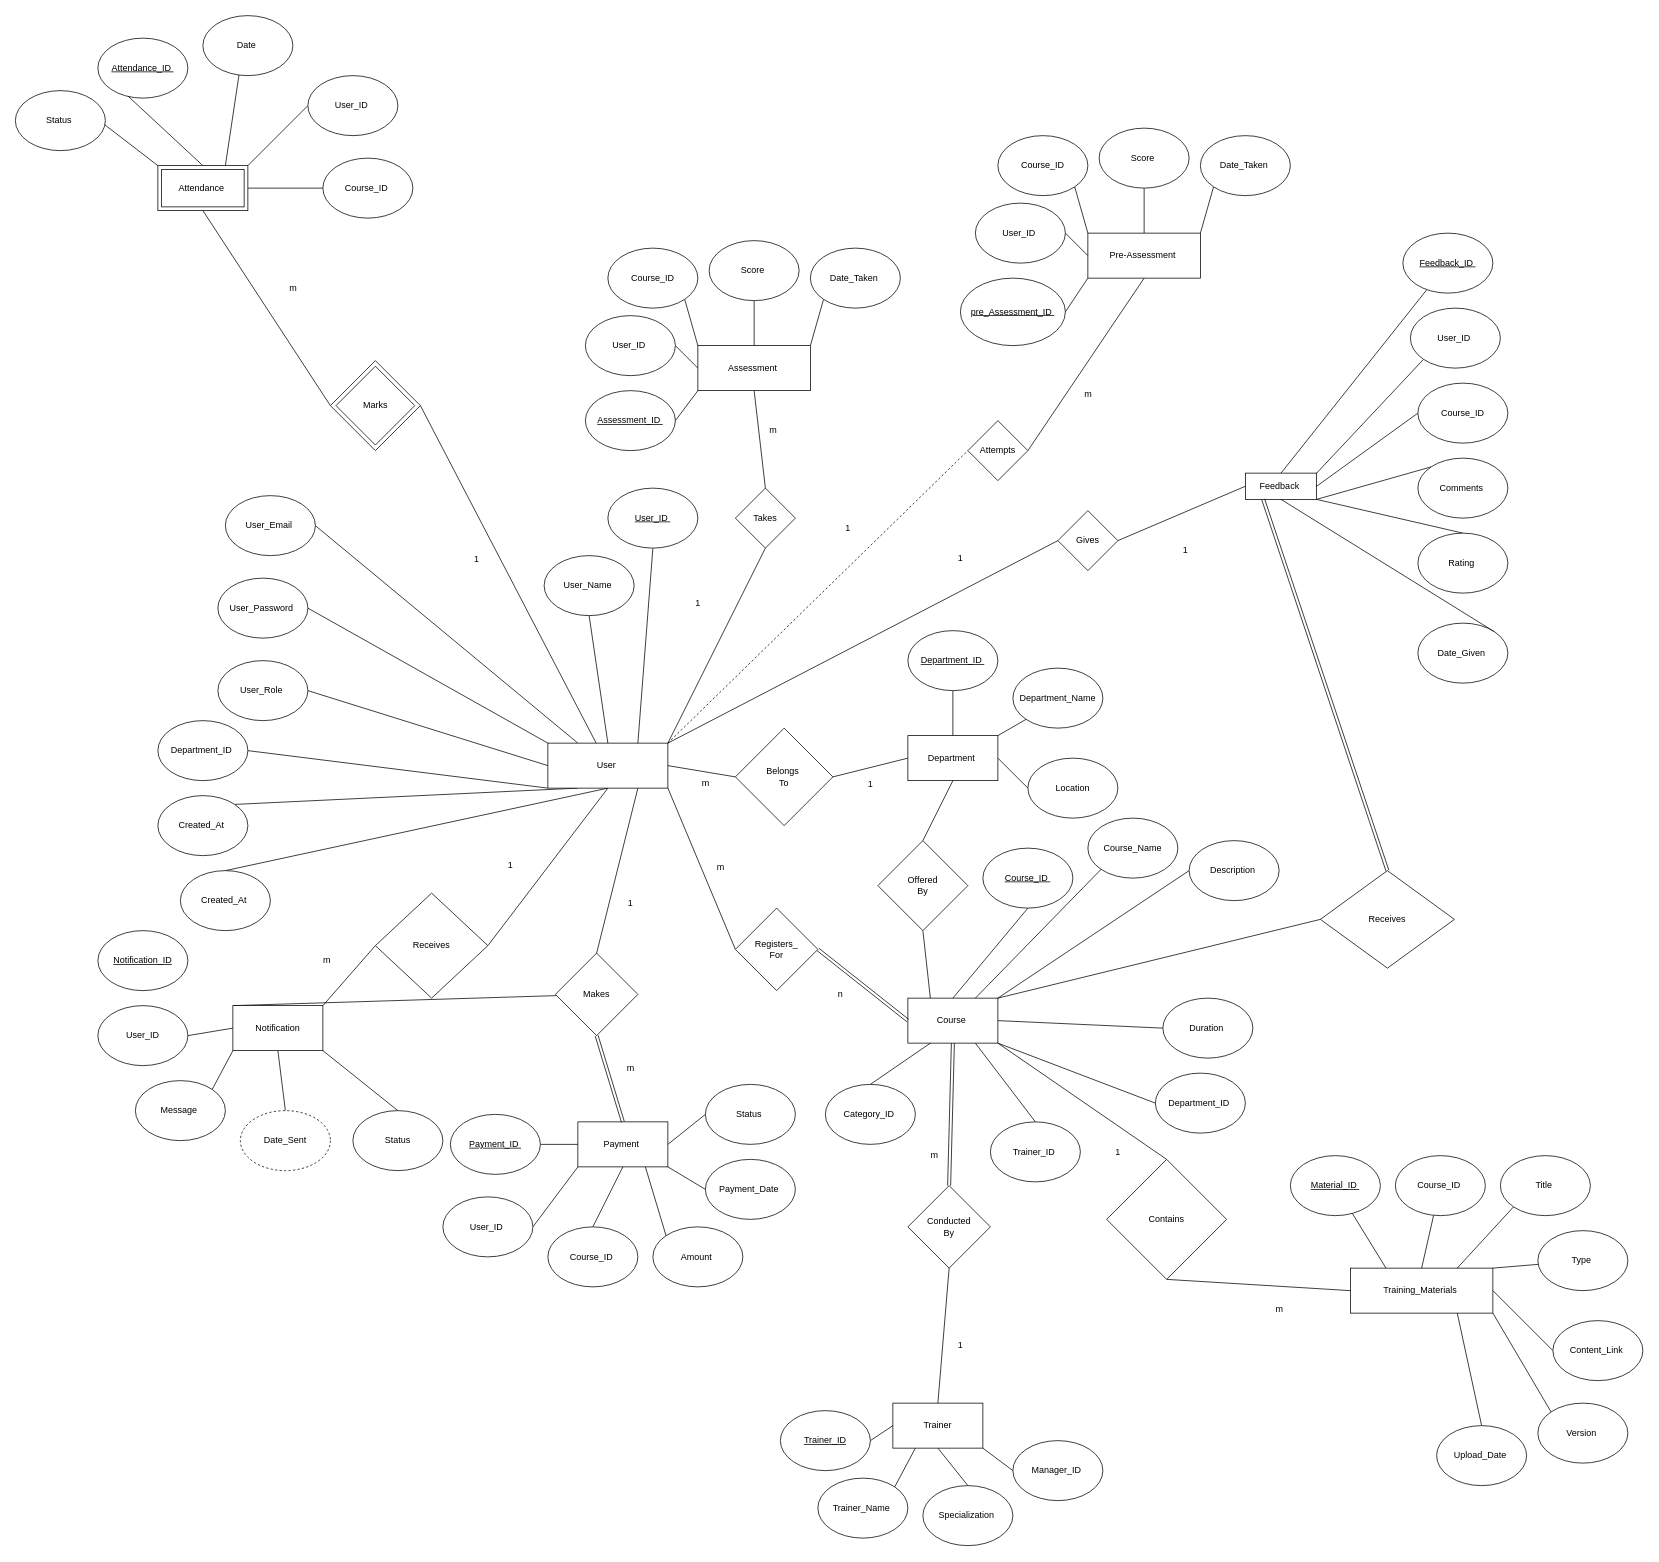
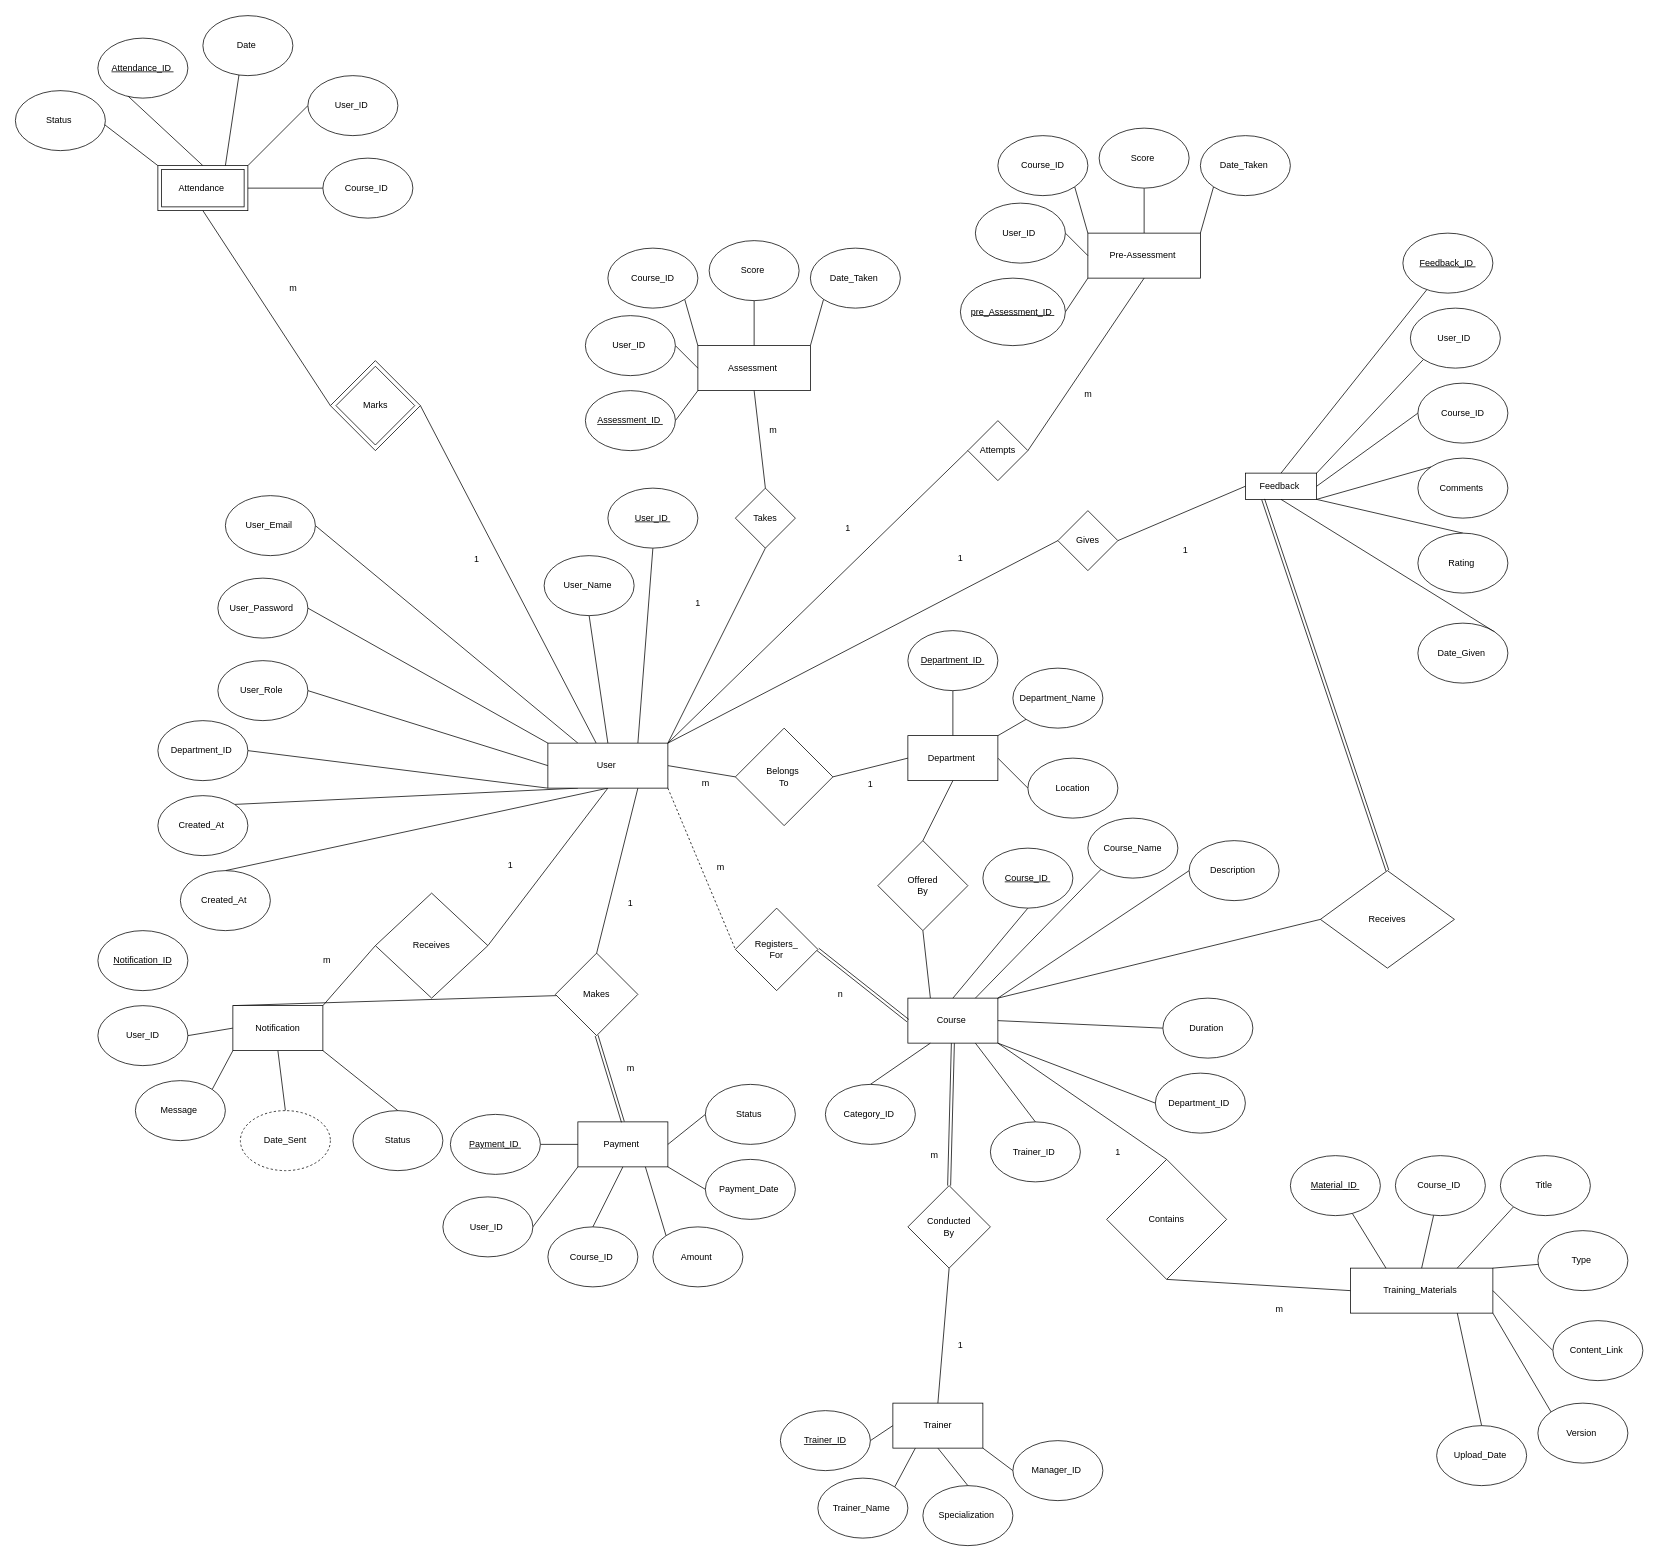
edge "Attempts" -- "User": style dashed -> solid
edge "User" -- "Registers_ For": style solid -> dashed
